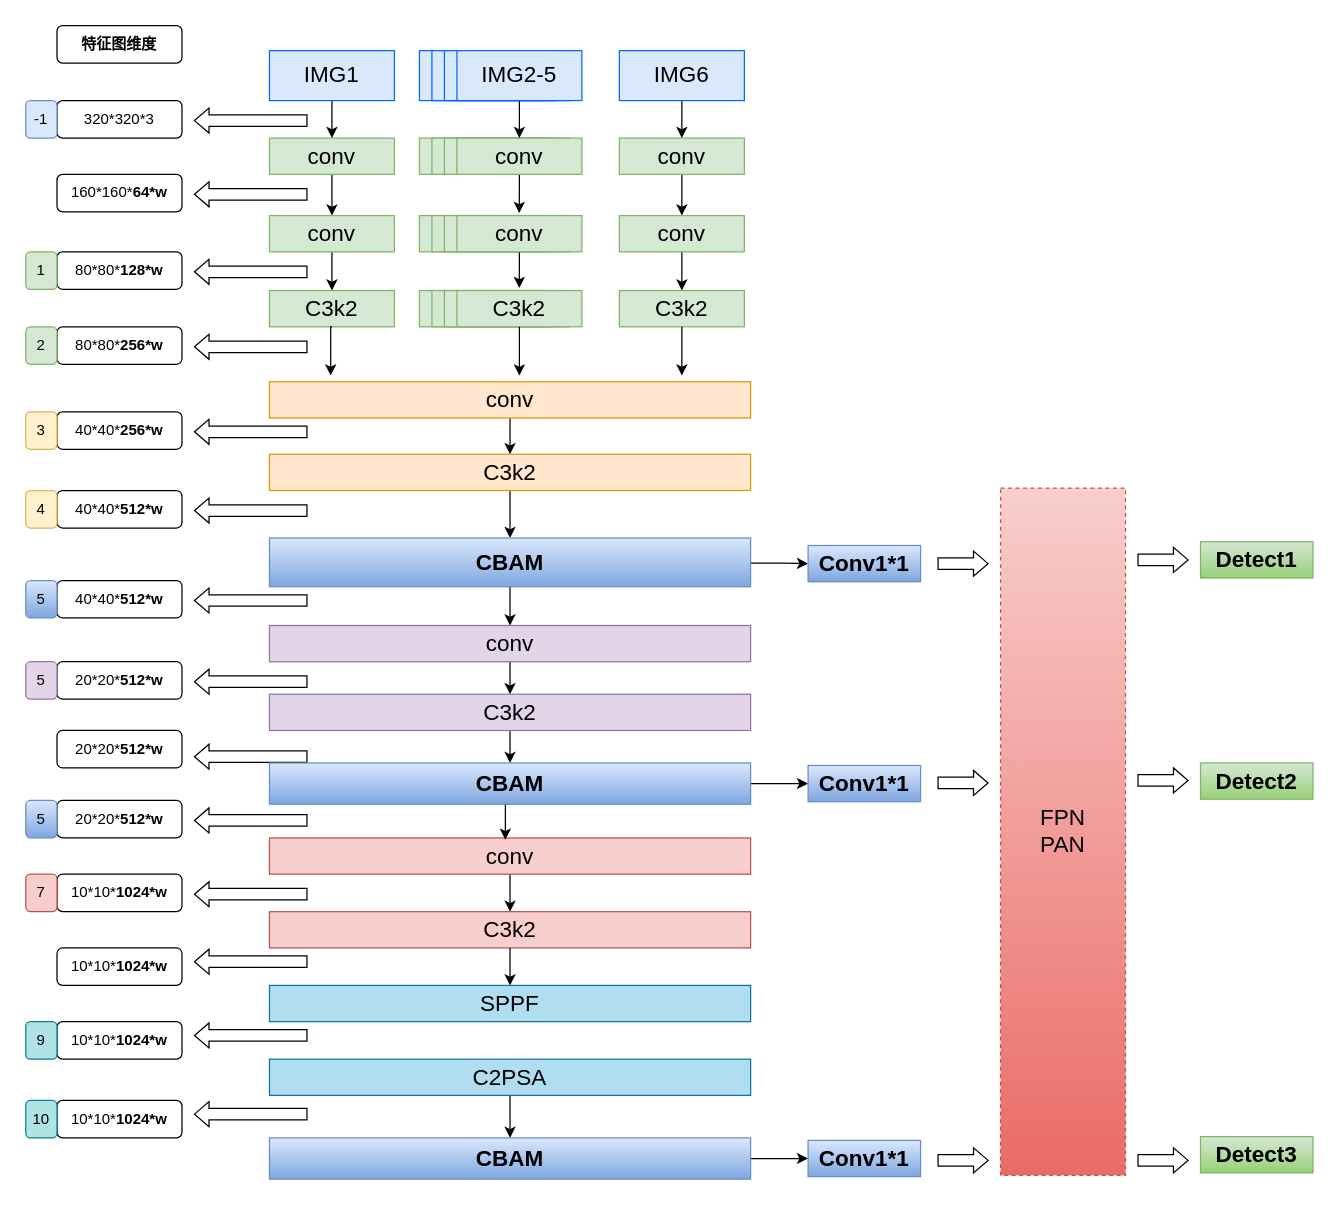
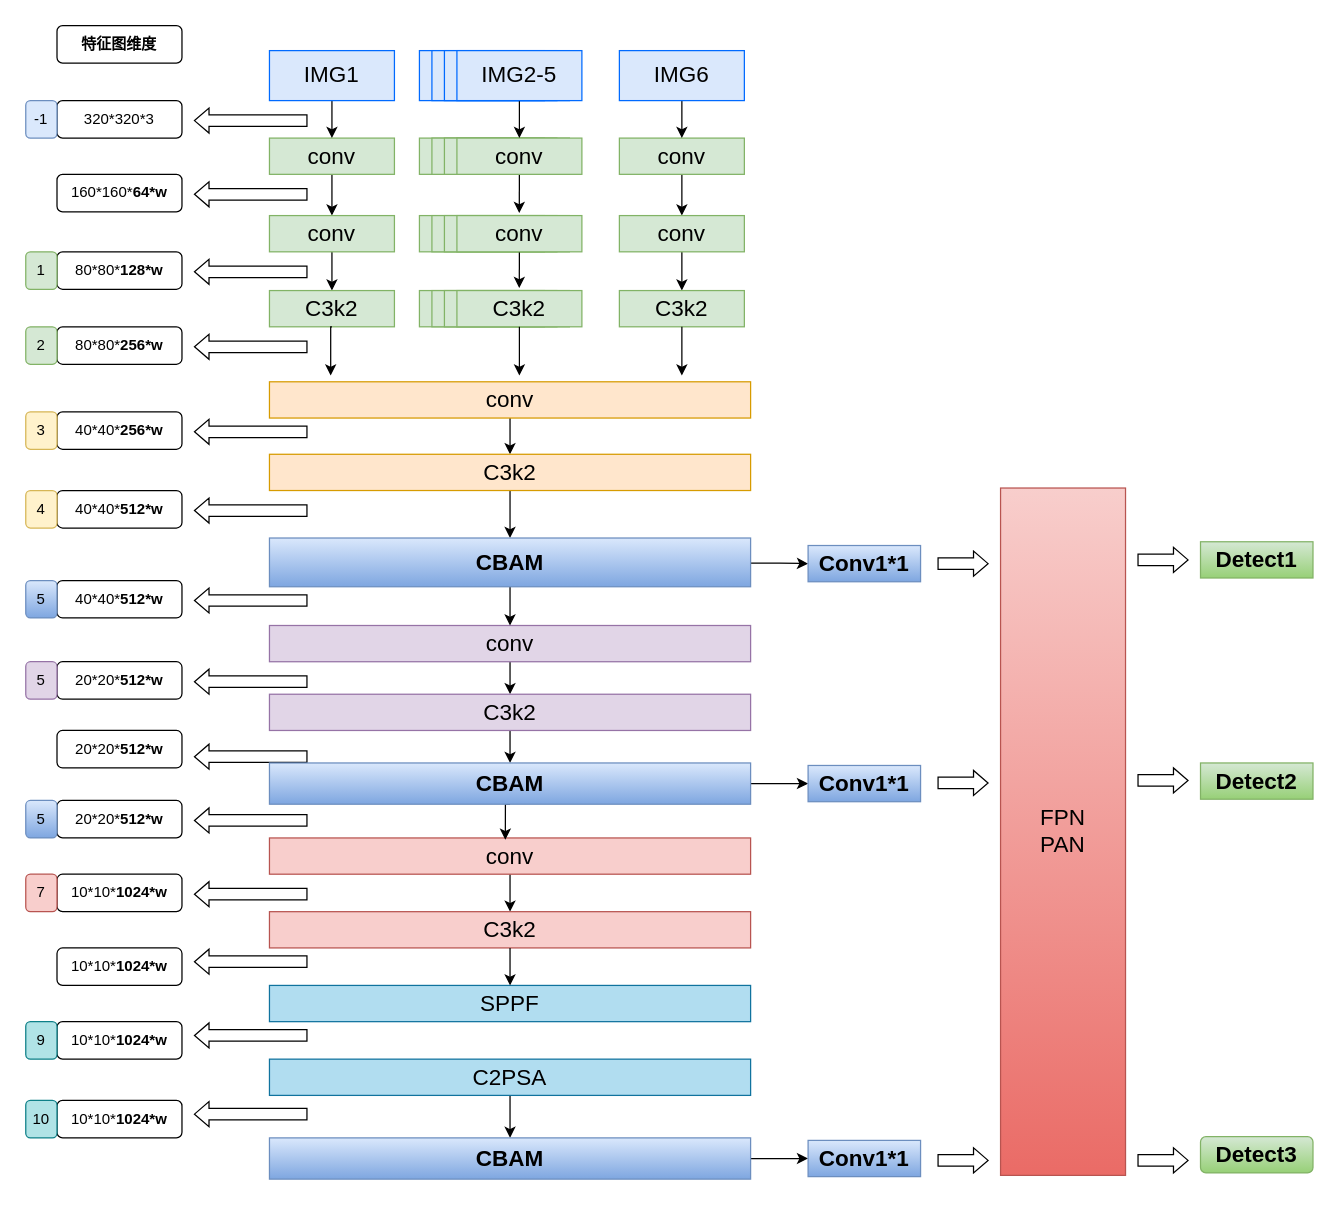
node "FPN PAN": style dashed -> solid
node "Detect3": shape rectangle -> rounded rectangle
